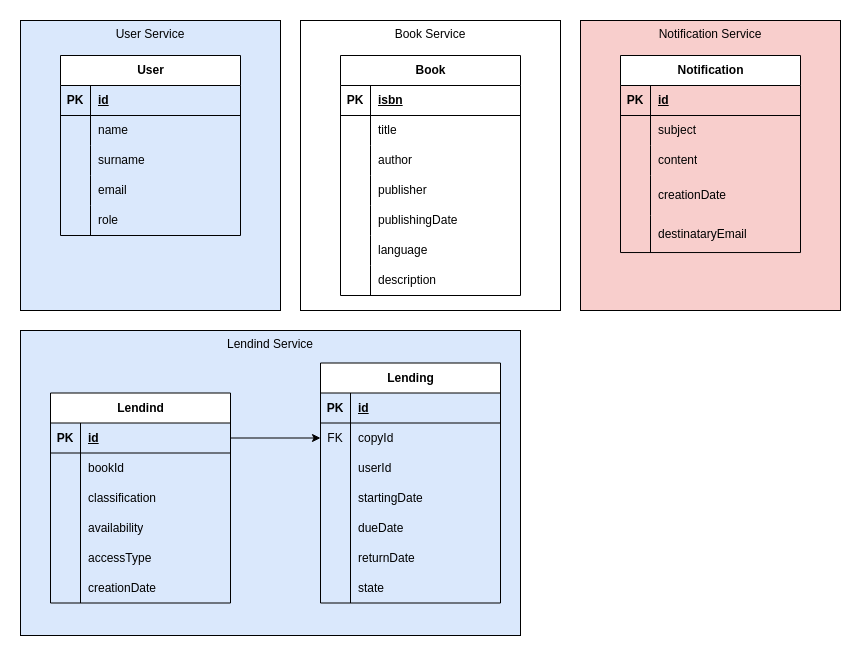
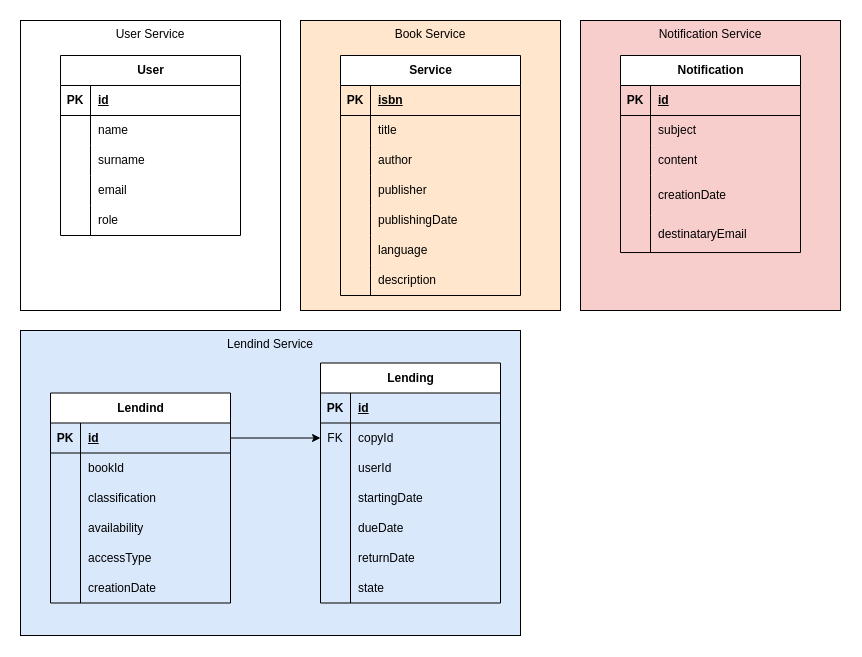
node "User Service": fillcolor #dae8fc -> #ffffff
node "Book Service": fillcolor #ffffff -> #ffe6cc
node "Book": label "Book" -> "Service"
